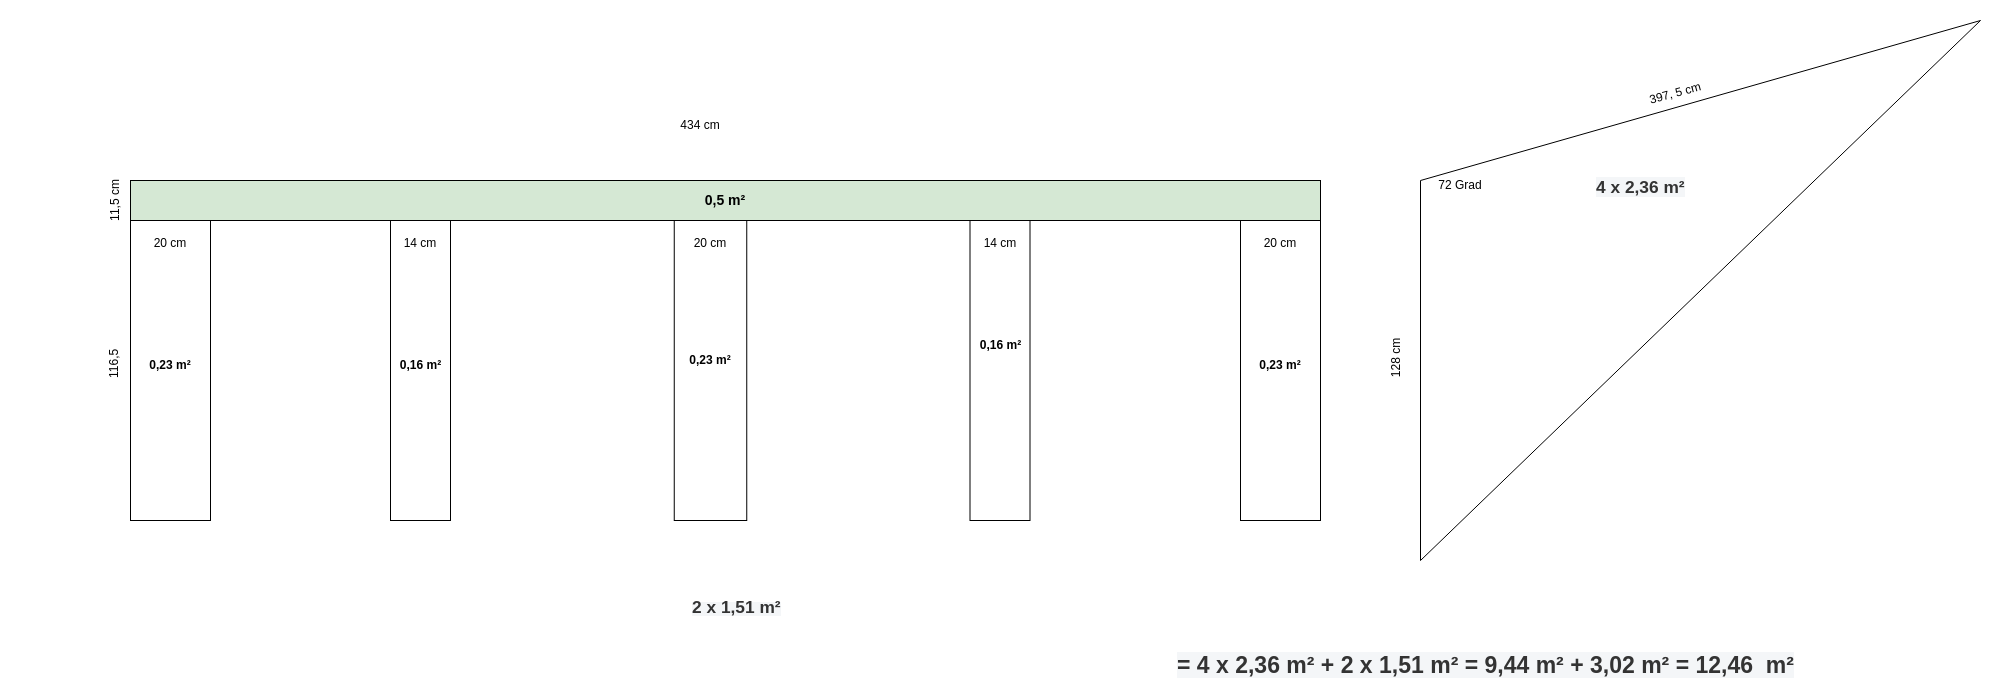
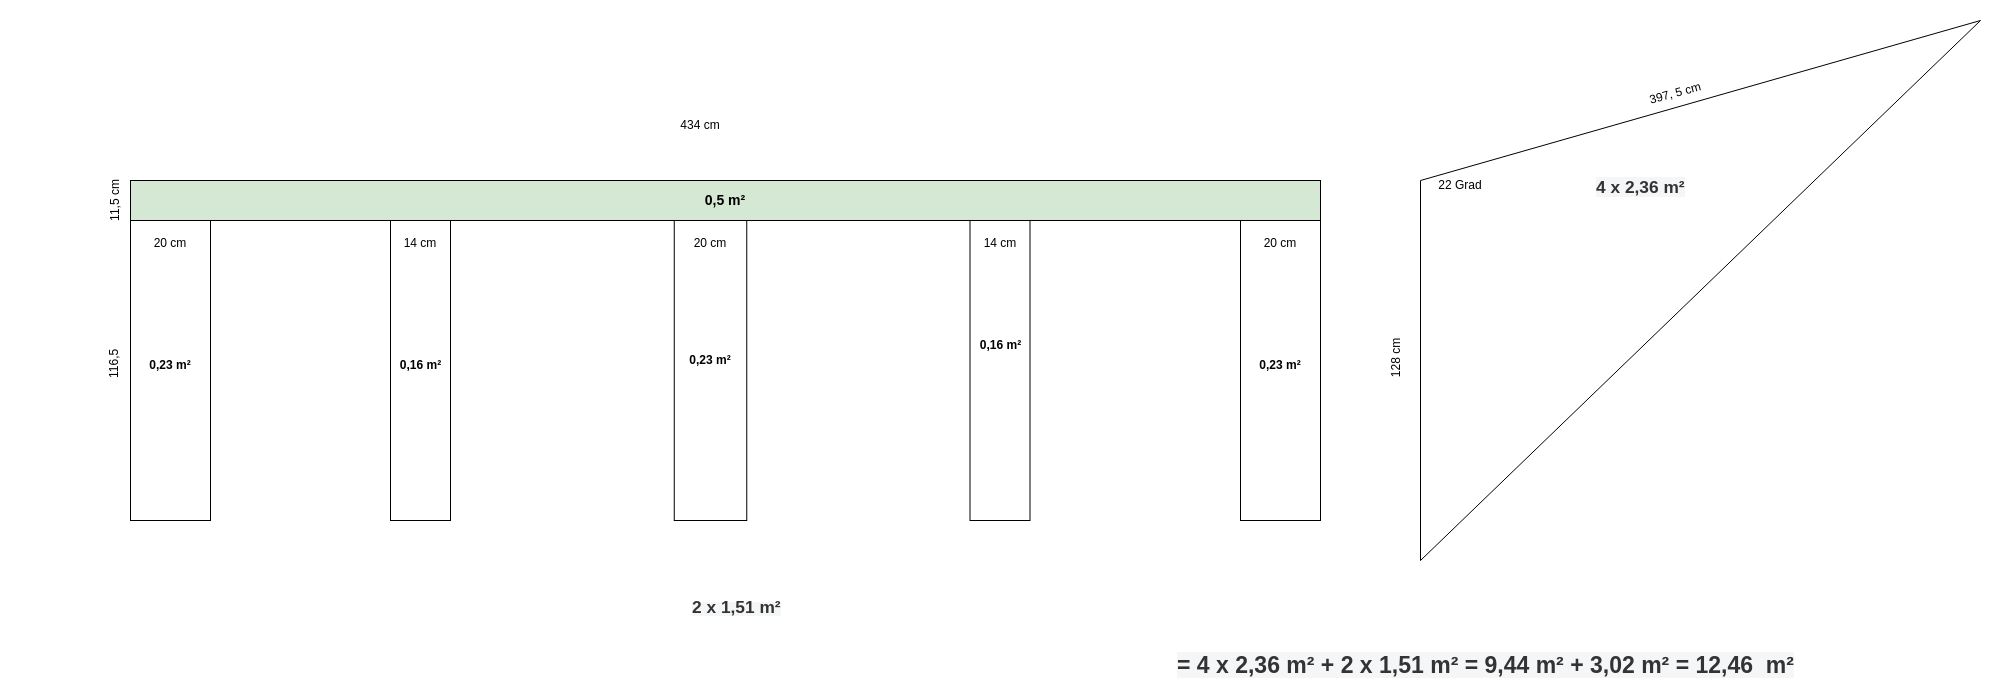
node "72 Grad": label "72 Grad" -> "22 Grad"
